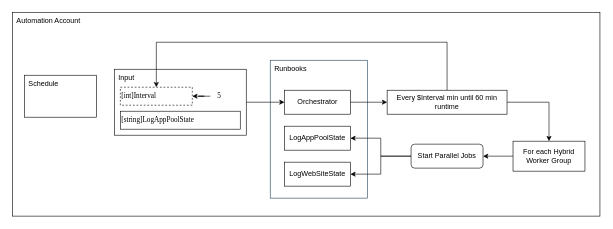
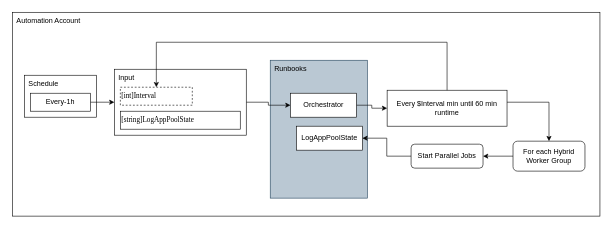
node "Runbooks": fillcolor #ffffff -> #bac8d3
edge "5" -> "[int]Interval": removed
node "5": removed
node "Every-1h": added
edge "Every-1h" -> "Input": added
node "Orchestrator": moved (318, 102) -> (324, 105)
node "Every $Interval min until 60 min runtime": size 120x24 -> 120x36
node "LogAppPoolState": moved (318, 138) -> (330, 138)
node "For each Hybrid Worker Group": shape rectangle -> rounded rectangle
edge "Start Parallel Jobs" -> "LogWebSiteState": removed
node "LogWebSiteState": removed
